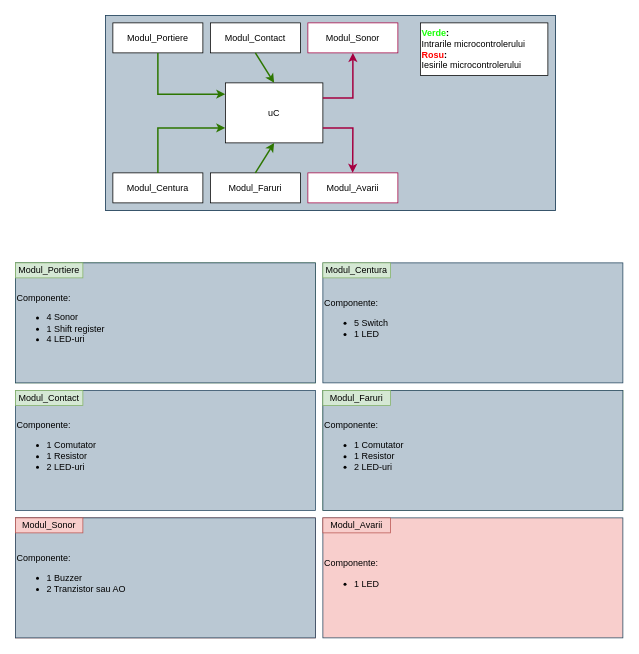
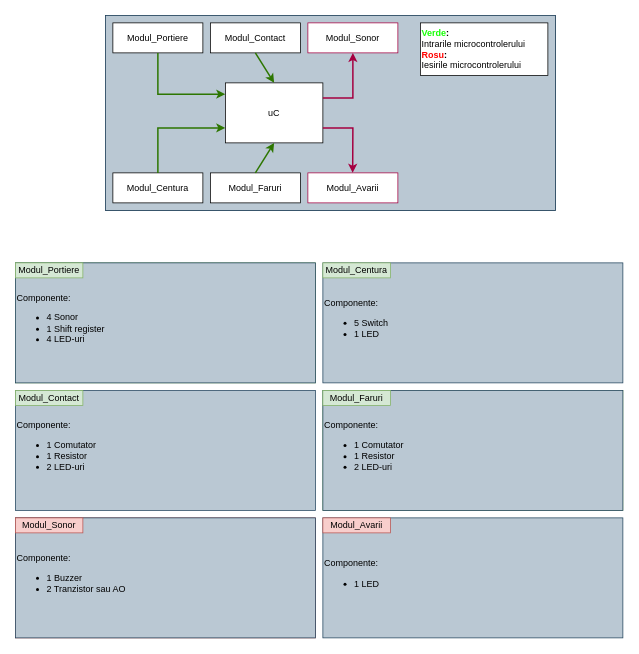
node "Componente: 1 LED": fillcolor #f8cecc -> #bac8d3
